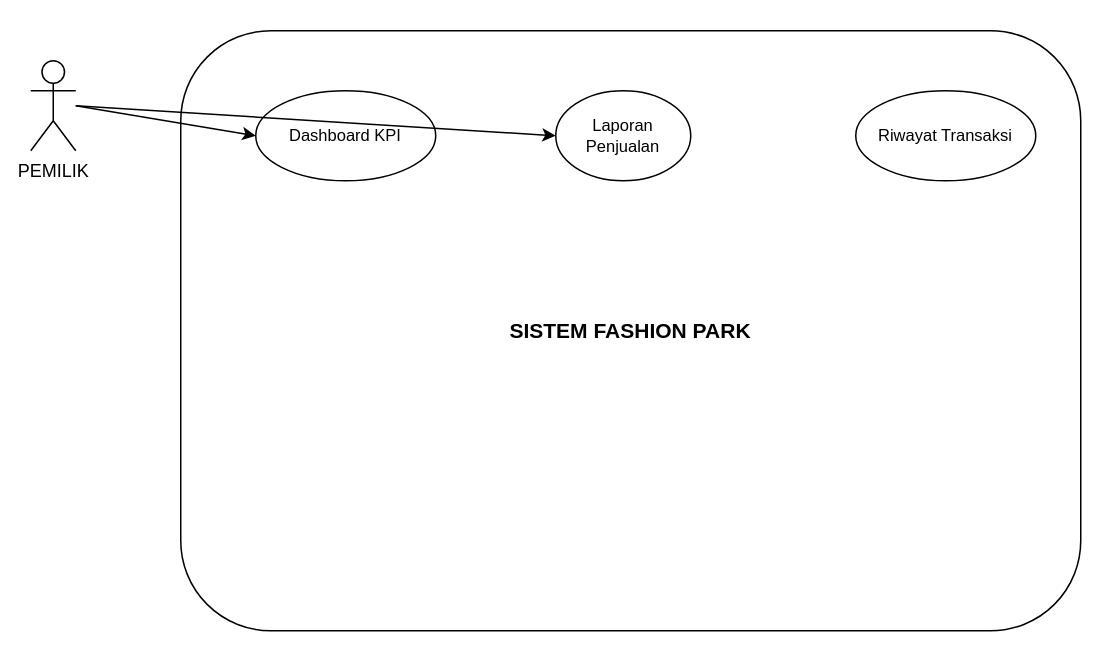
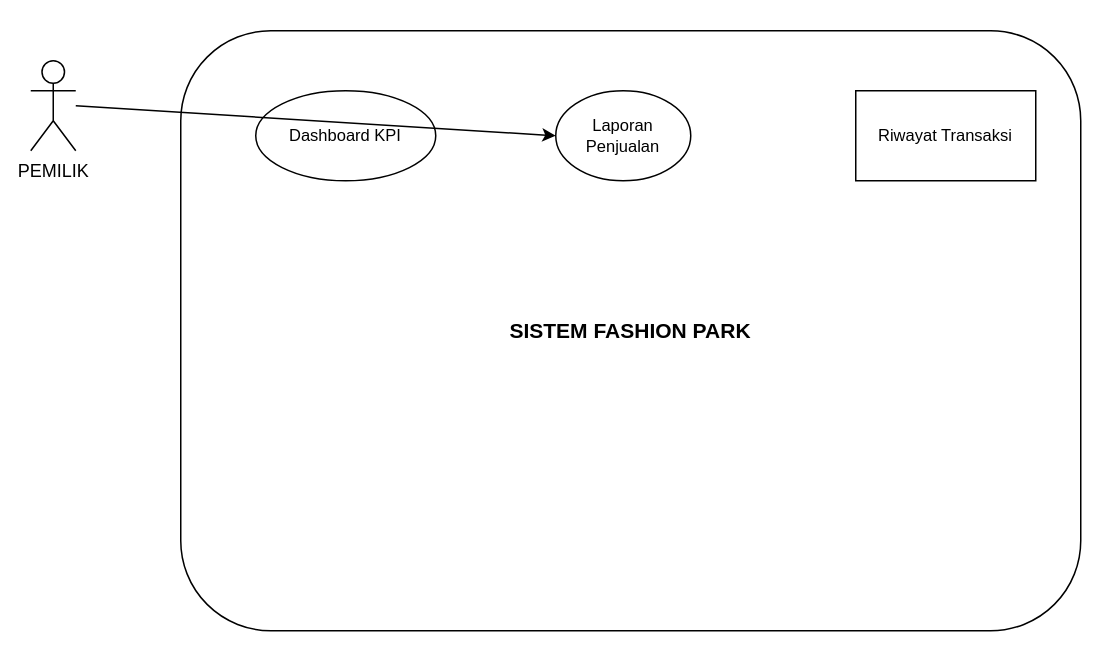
edge "PEMILIK" -> "Dashboard KPI": removed
node "Riwayat Transaksi": shape ellipse -> rectangle
